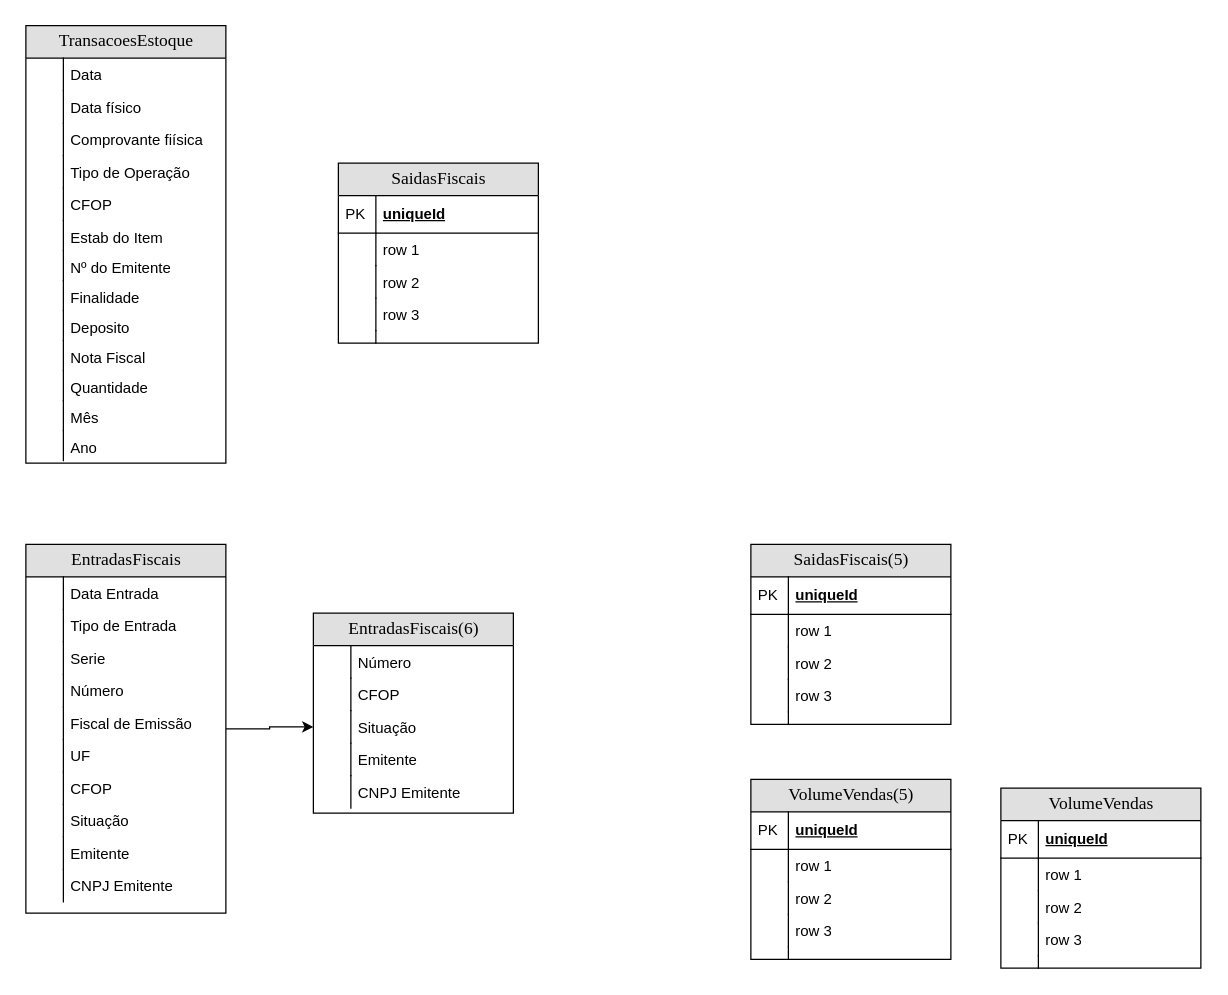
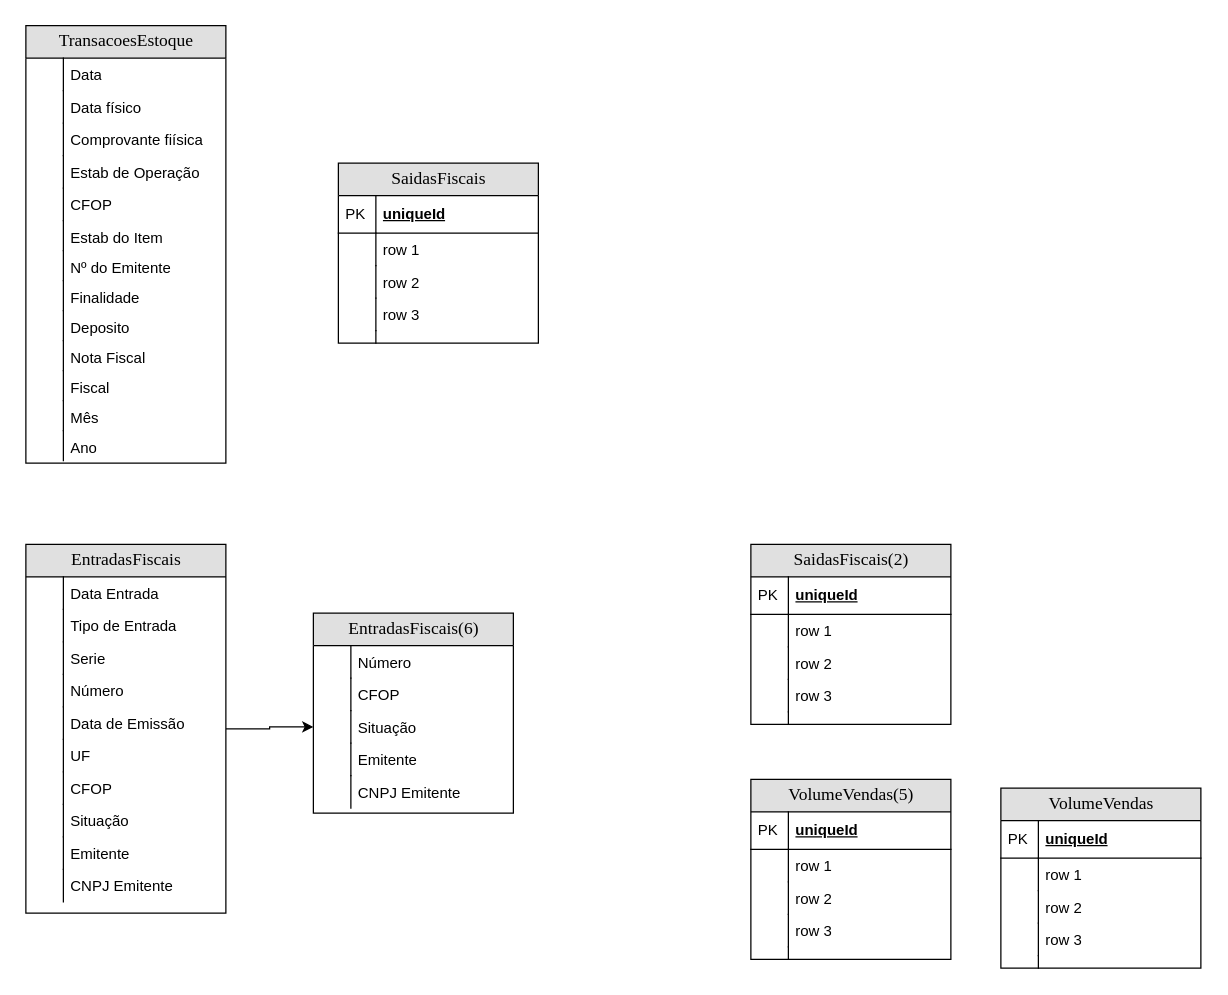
node "Tipo de Operação": label "Tipo de Operação" -> "Estab de Operação"
node "Quantidade": label "Quantidade" -> "Fiscal"
node "SaidasFiscais(5)": label "SaidasFiscais(5)" -> "SaidasFiscais(2)"
node "Fiscal de Emissão": label "Fiscal de Emissão" -> "Data de Emissão"
